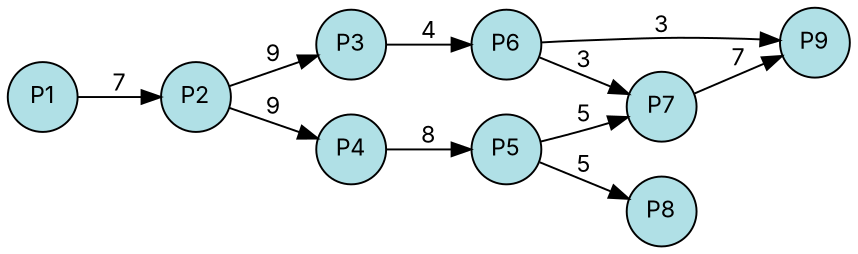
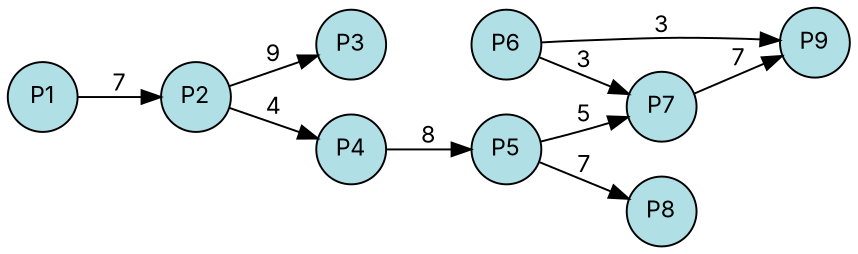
edge "P3" -> "P6": removed, label "4"
edge "P2" -> "P4": label "9" -> "4"
edge "P5" -> "P8": label "5" -> "7"
